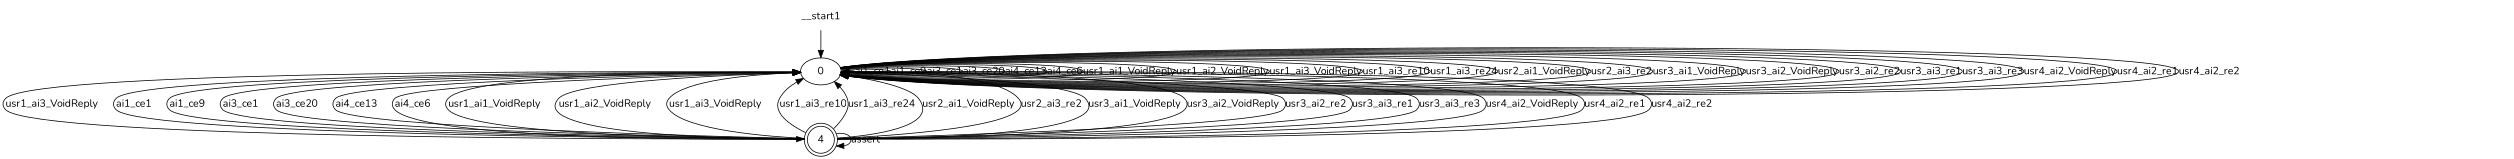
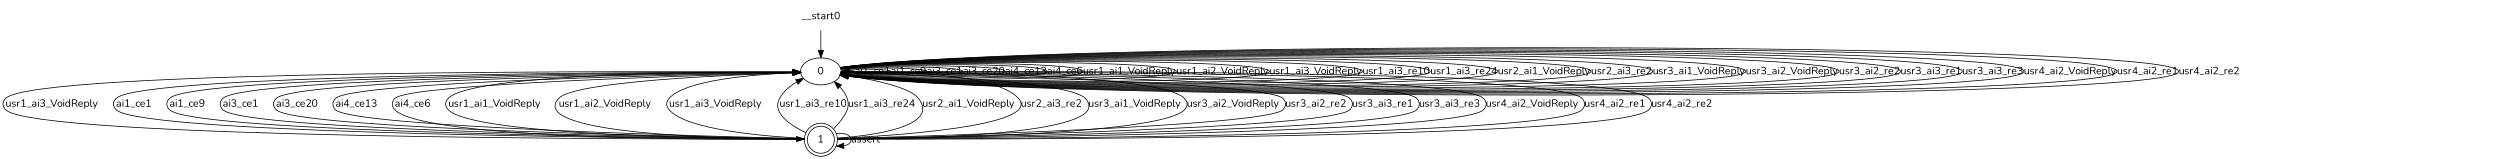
node "__start1": label "__start1" -> "__start0"
node "4": label "4" -> "1"
